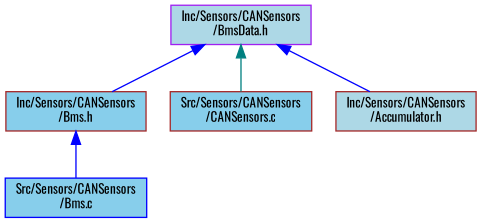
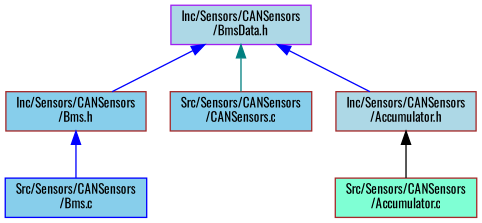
node "Src/Sensors/CANSensors /Accumulator.c": added
